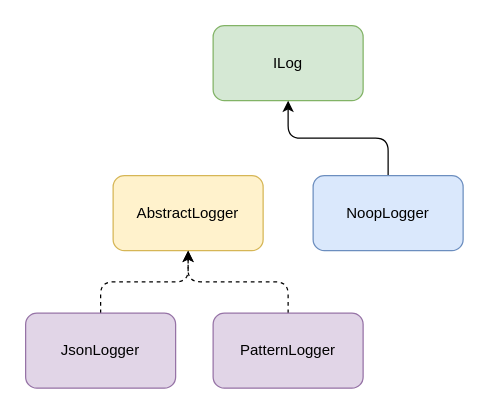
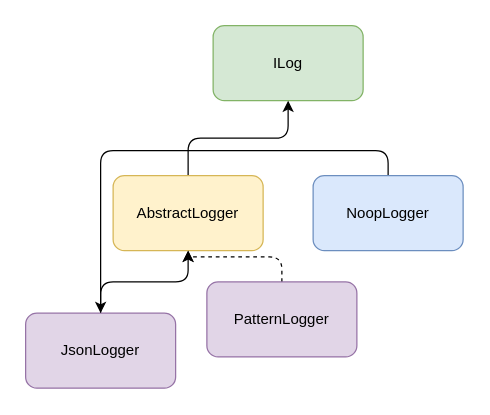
edge "AbstractLogger" -> "ILog": added
edge "NoopLogger" -> "ILog": now "NoopLogger" -> "JsonLogger"
edge "JsonLogger" -> "AbstractLogger": style dashed -> solid
node "PatternLogger": moved (288, 351) -> (282, 319)
